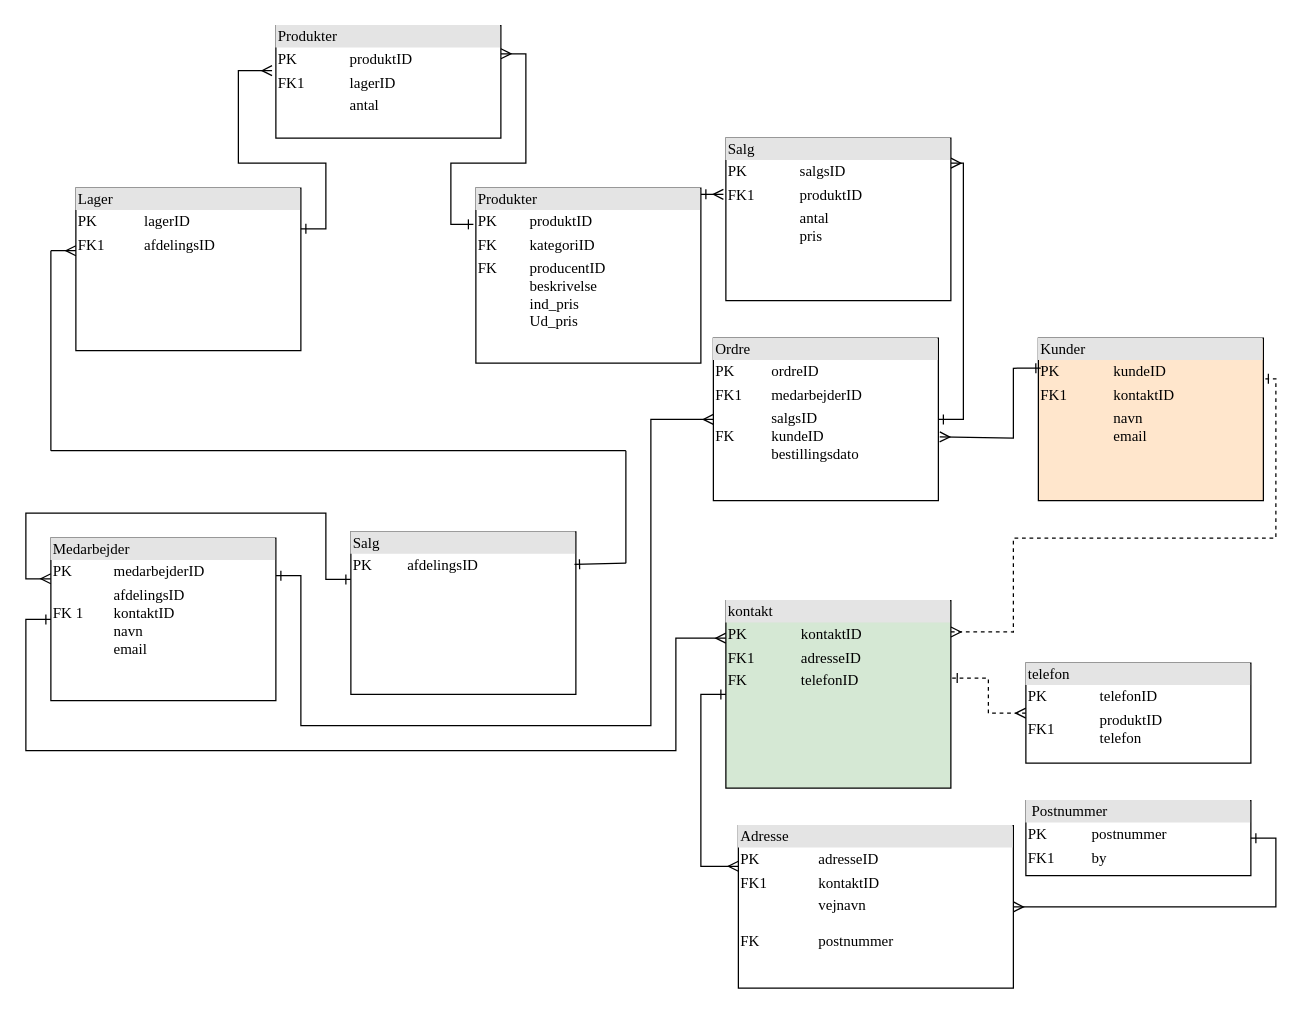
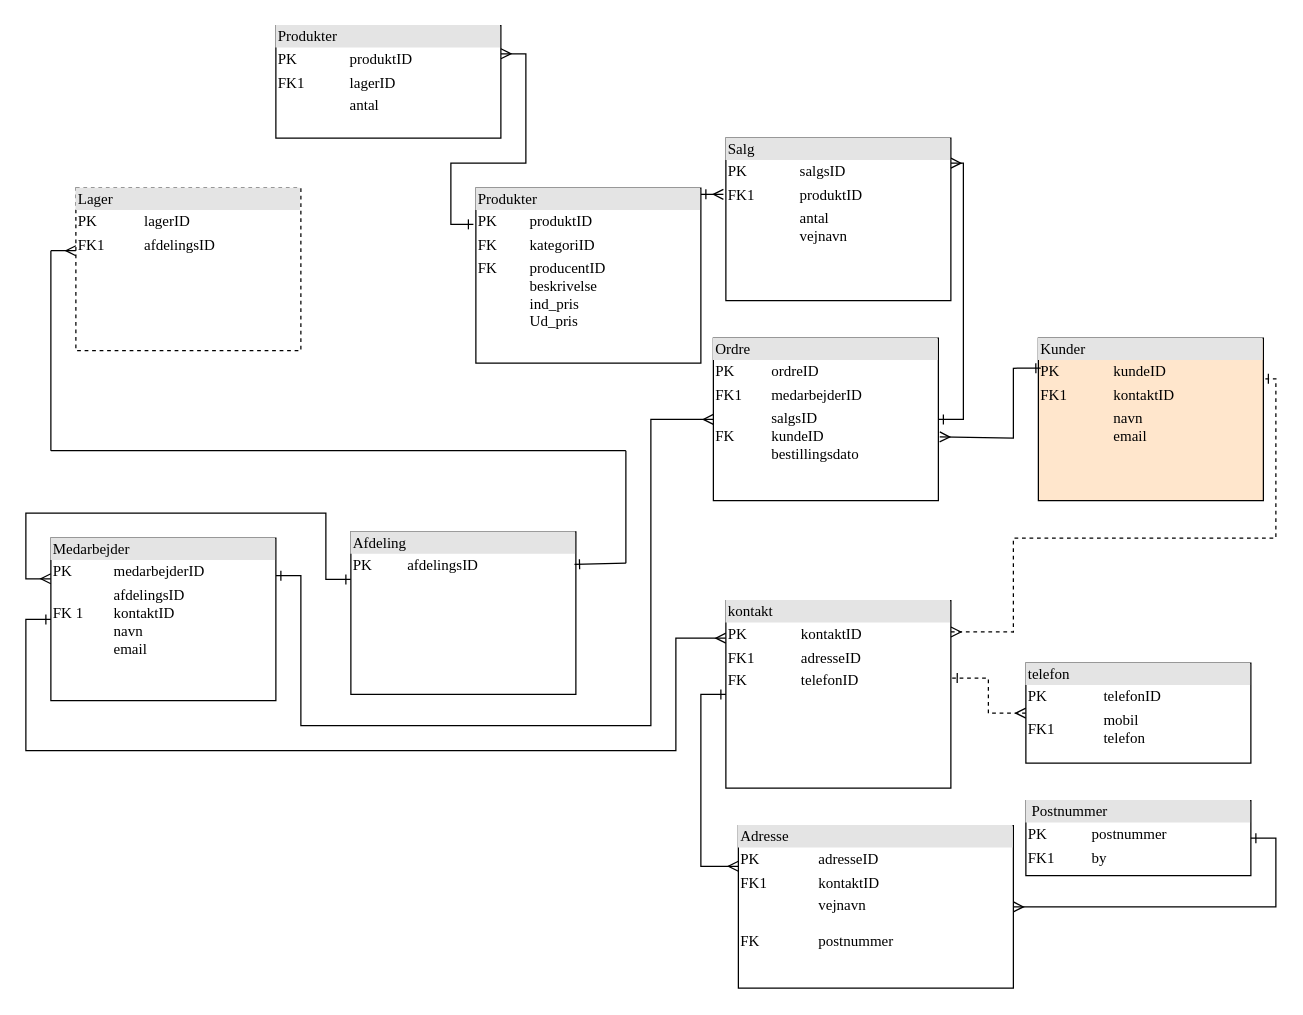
edge "Produkter PK produktID FK1 lagerID antal" -- "Lager PK lagerID FK1 afdelingsID": removed
node "Salg PK salgsID FK1 produktID antal pris": label "Salg PK salgsID FK1 produktID antal pris" -> "Salg PK salgsID FK1 produktID antal vejnavn"
node "Lager PK lagerID FK1 afdelingsID": style solid -> dashed
node "Salg PK afdelingsID": label "Salg PK afdelingsID" -> "Afdeling PK afdelingsID"
node "kontakt PK kontaktID FK1 adresseID FK telefonID": fillcolor #d5e8d4 -> #ffffff
node "telefon PK telefonID FK1 produktID telefon": label "telefon PK telefonID FK1 produktID telefon" -> "telefon PK telefonID FK1 mobil telefon"
